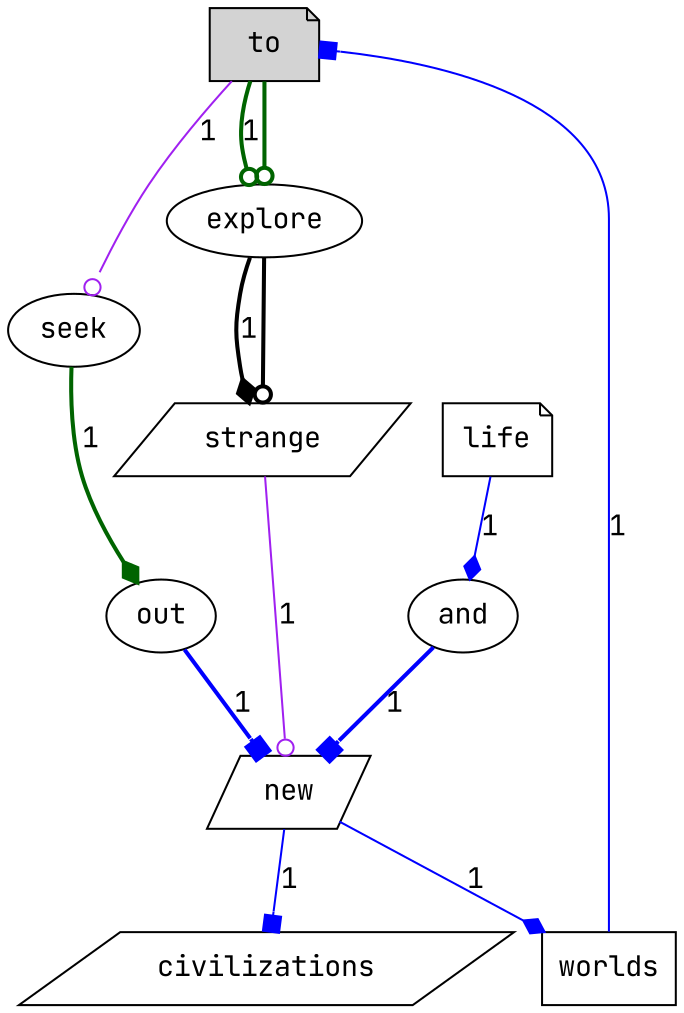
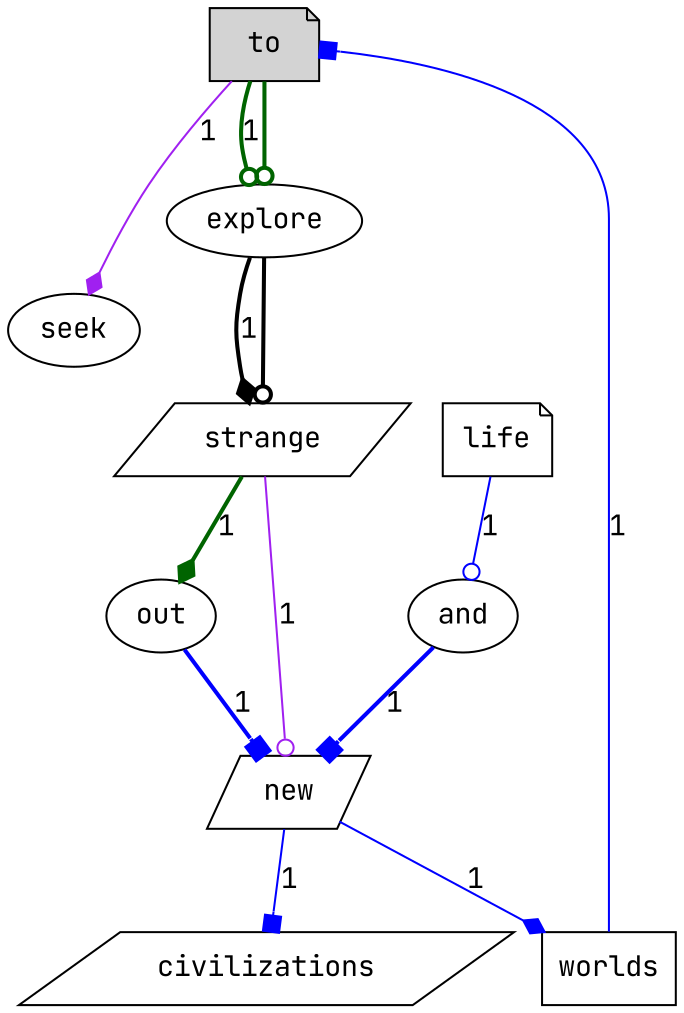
edge "to" -> "seek": arrowhead odot -> diamond
edge "seek" -> "out": now "strange" -> "out"
edge "life" -> "and": arrowhead diamond -> odot
